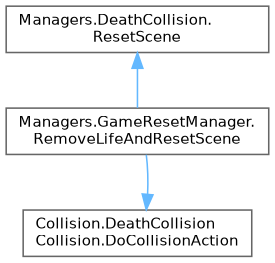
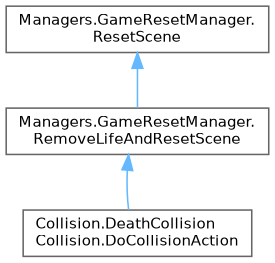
node "Managers.DeathCollision. ResetScene": label "Managers.DeathCollision. ResetScene" -> "Managers.GameResetManager. ResetScene"
edge "Managers.GameResetManager. RemoveLifeAndResetScene" -> "Collision.DeathCollision Collision.DoCollisionAction": reversed
